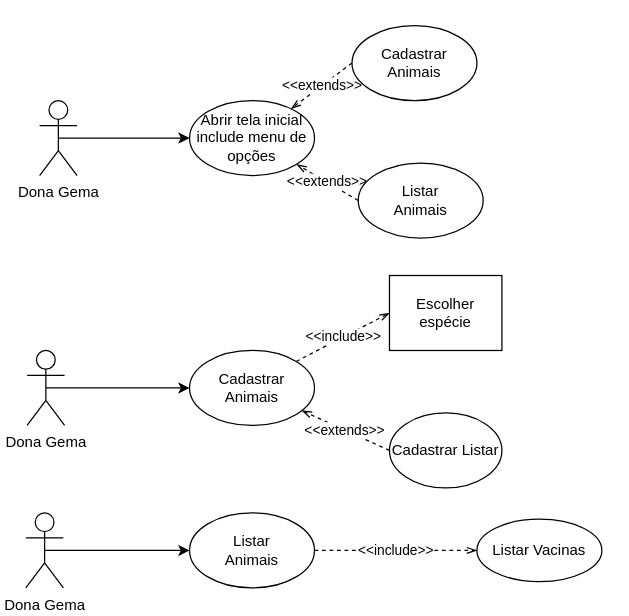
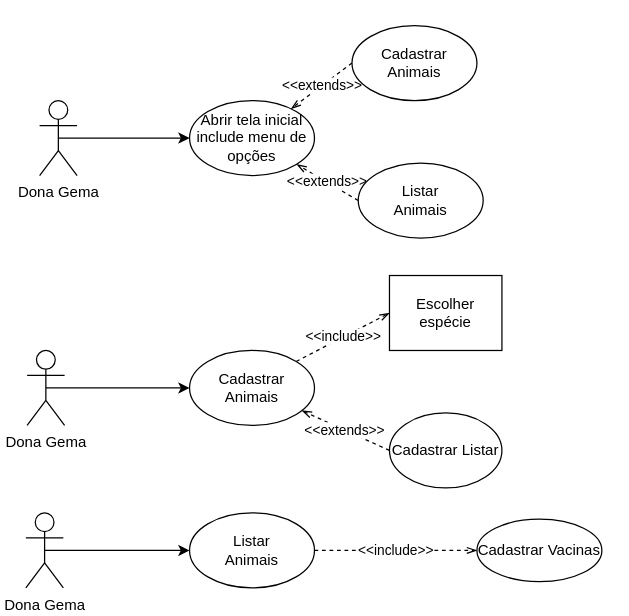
node "Listar Vacinas": label "Listar Vacinas" -> "Cadastrar Vacinas"
